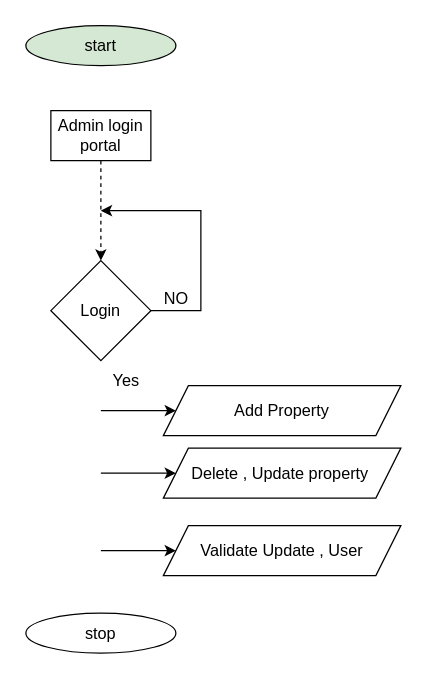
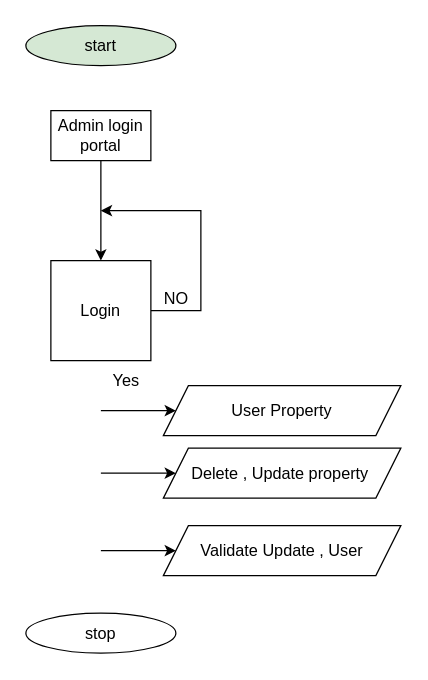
edge "Admin login portal" -> "Login": style dashed -> solid
node "Login": shape diamond -> rectangle
node "Add Property": label "Add Property" -> "User Property"
